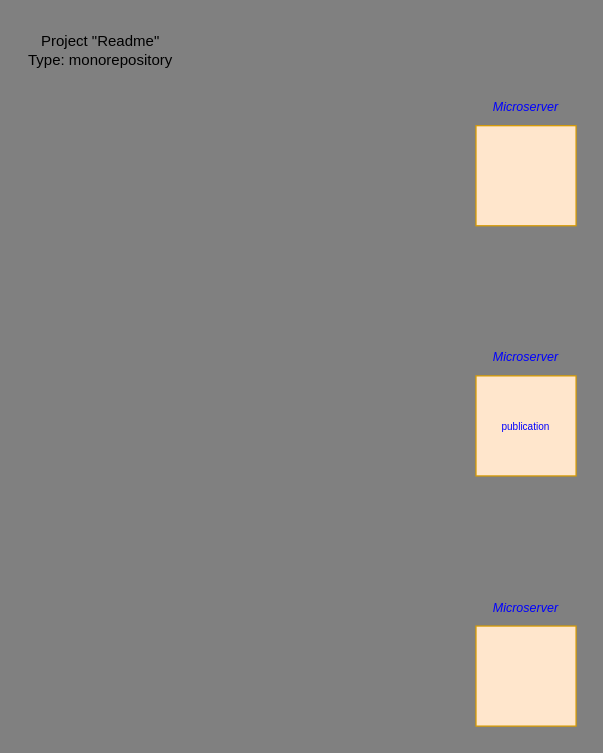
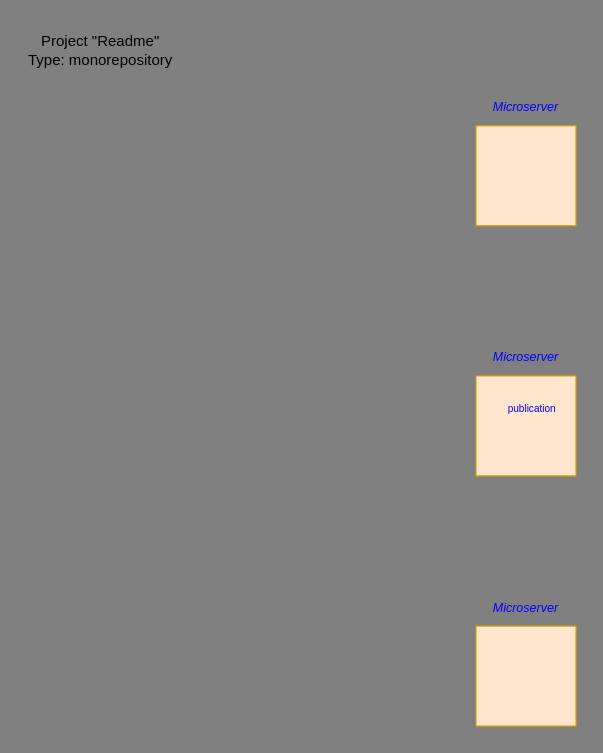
node "publication": moved (526, 426) -> (532, 407)
